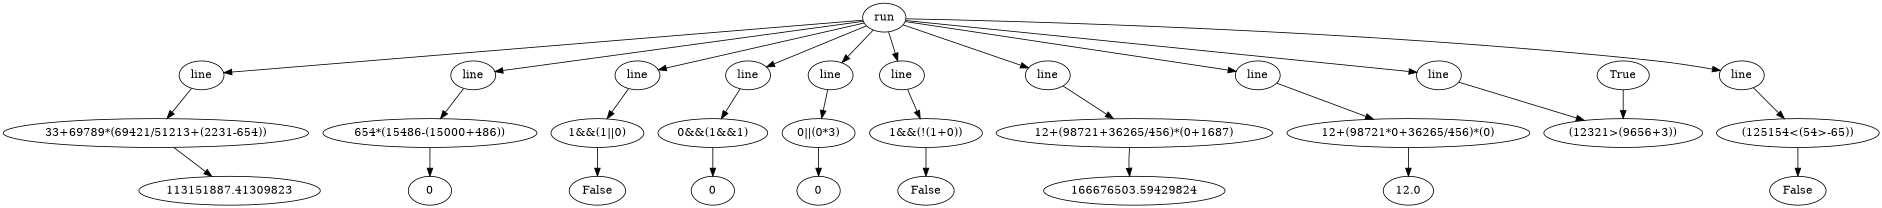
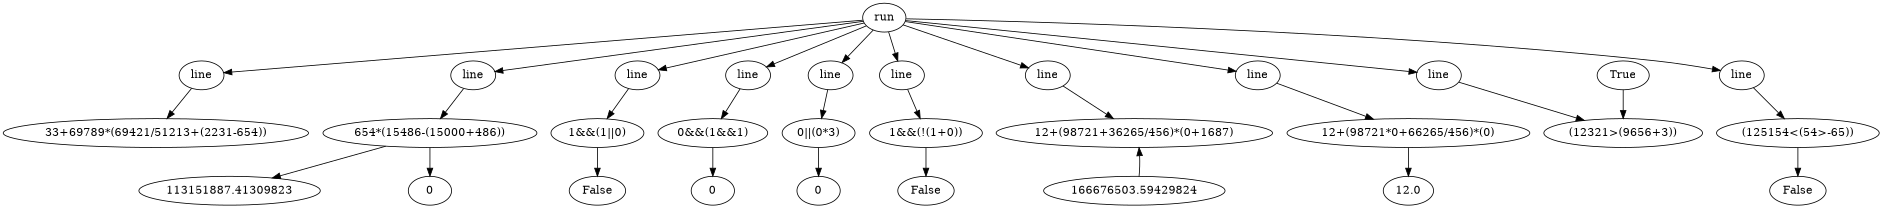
node "12+(98721*0+36265/456)*(0)": label "12+(98721*0+36265/456)*(0)" -> "12+(98721*0+66265/456)*(0)"
edge "12+(98721+36265/456)*(0+1687)" -> "166676503.59429824": reversed
edge "33+69789*(69421/51213+(2231-654))" -> "113151887.41309823": now "654*(15486-(15000+486))" -> "113151887.41309823"
